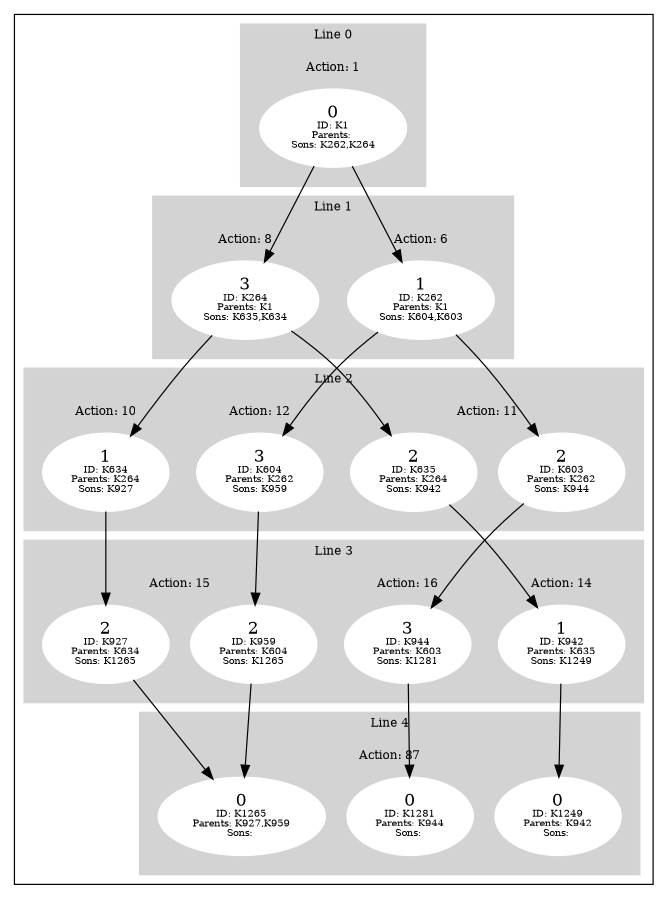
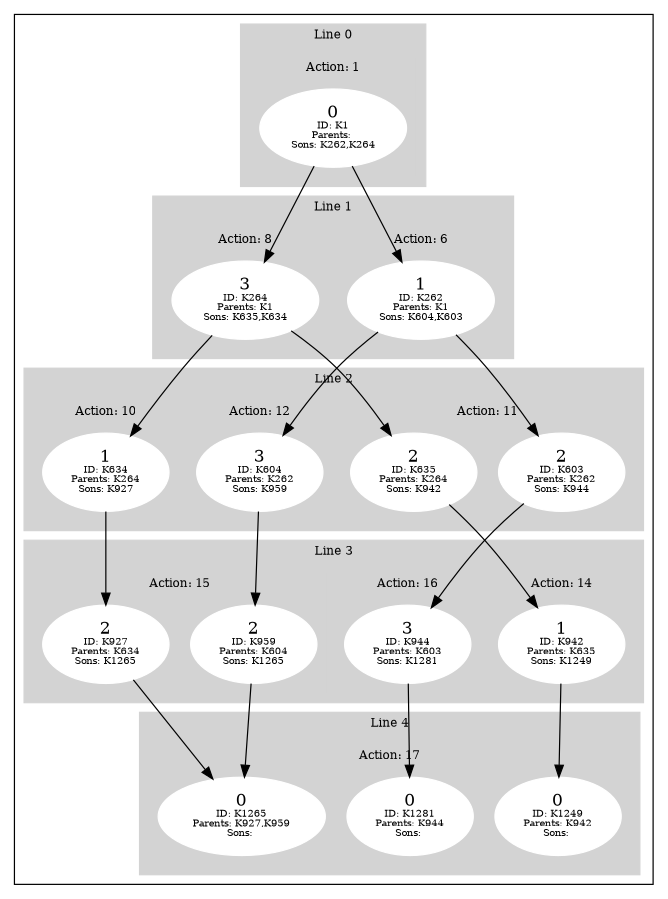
cluster "Action: 87": label "Action: 87" -> "Action: 17"
